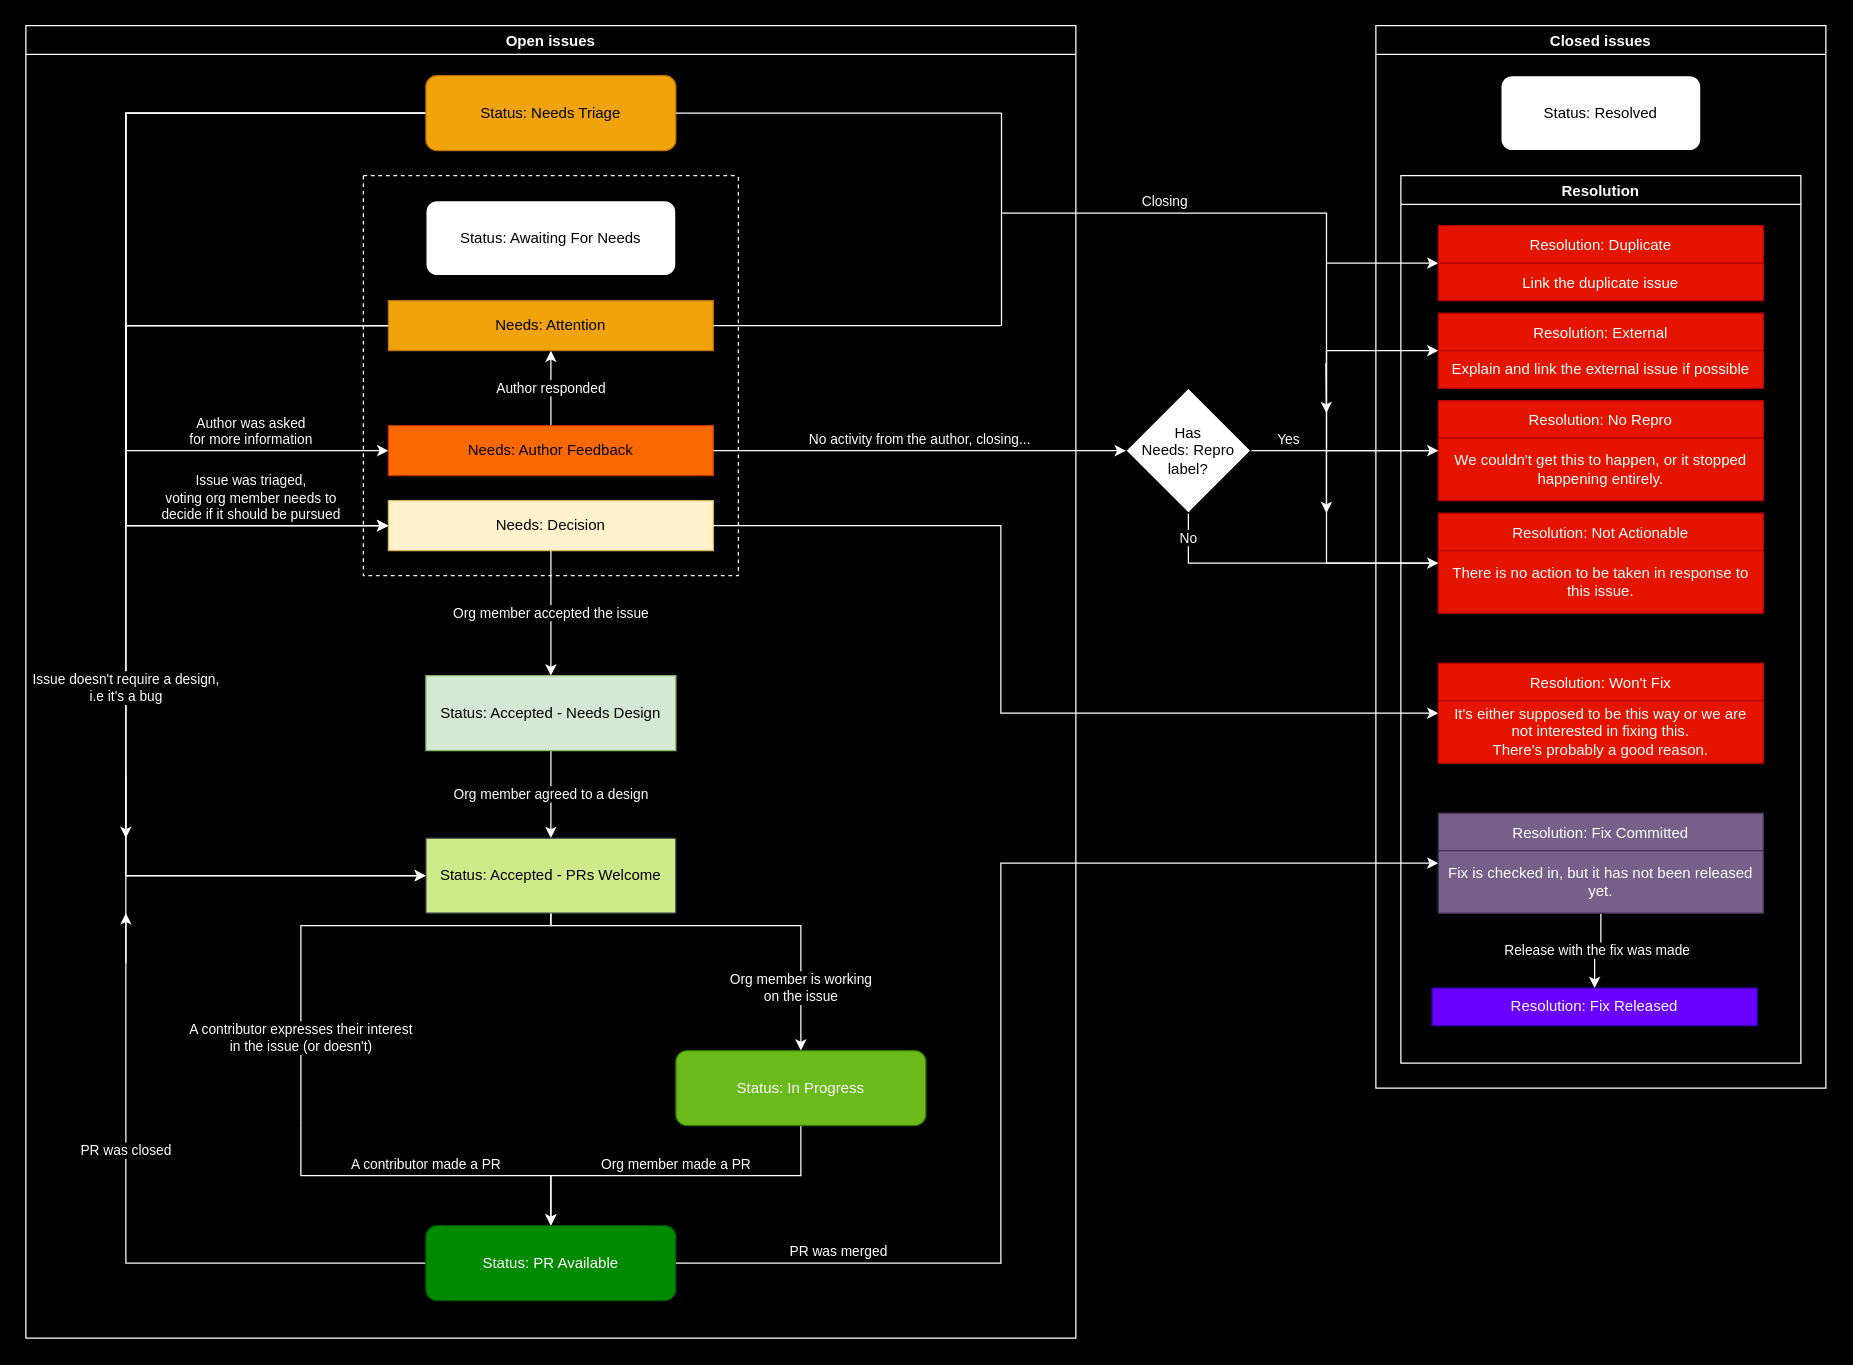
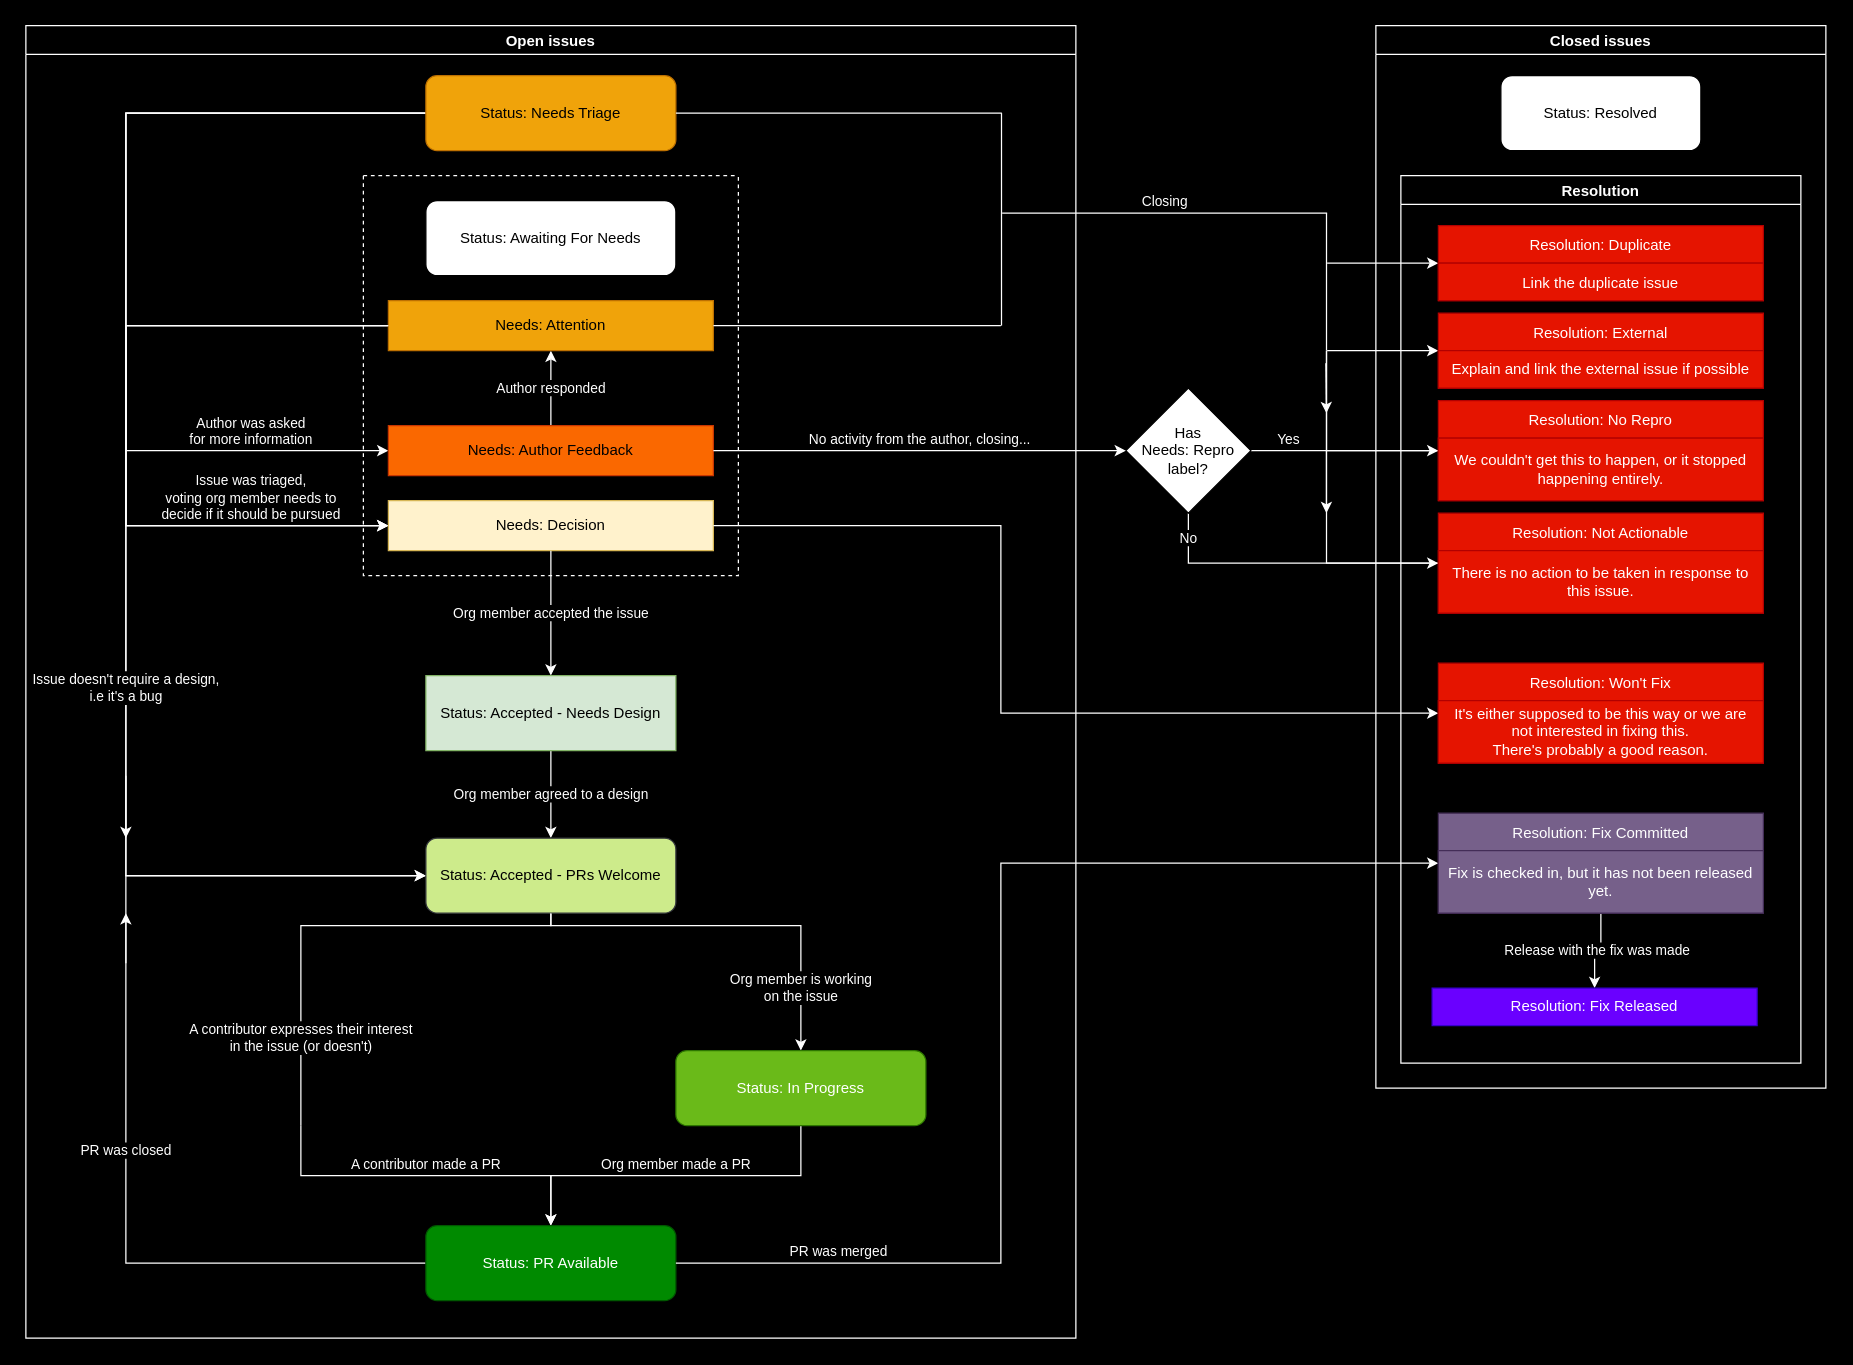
node "Status: Accepted - PRs Welcome": shape rectangle -> rounded rectangle
